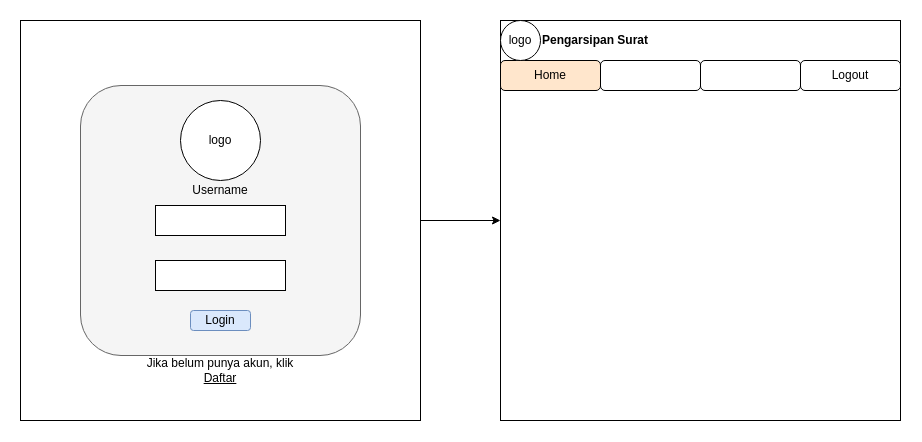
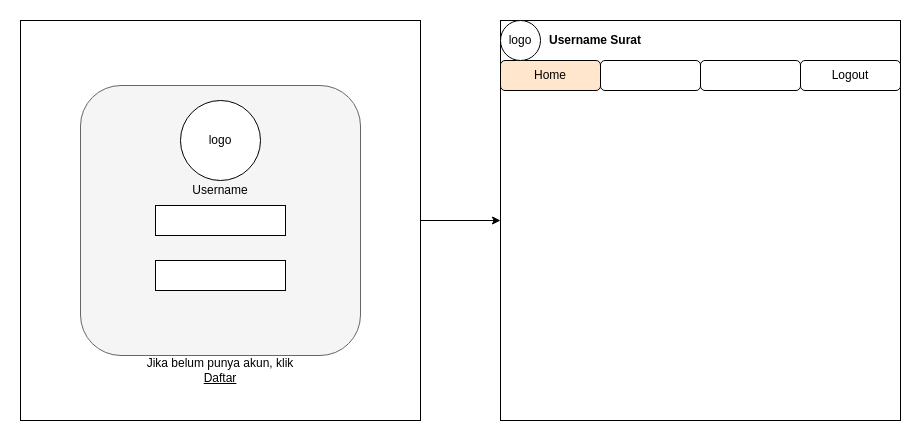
node "Pengarsipan Surat": label "Pengarsipan Surat" -> "Username Surat"
node "Login": removed
